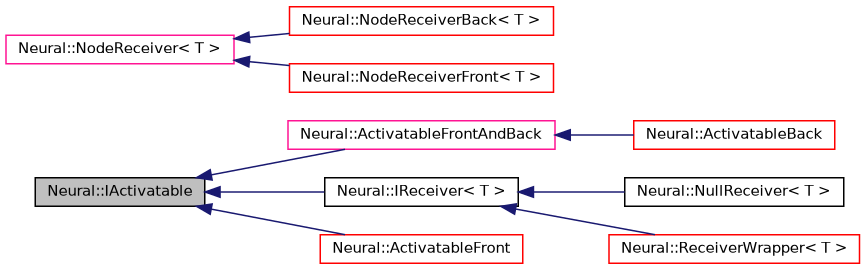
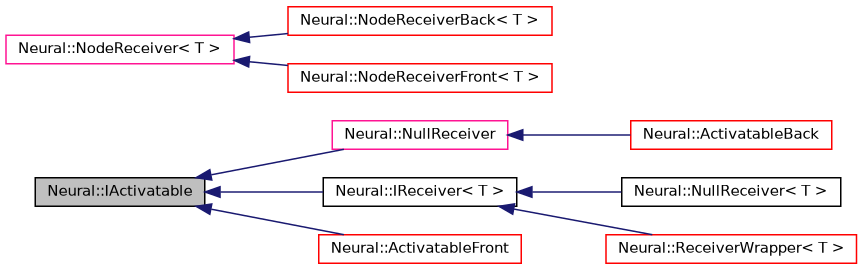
node "Neural::ActivatableFrontAndBack": label "Neural::ActivatableFrontAndBack" -> "Neural::NullReceiver"
